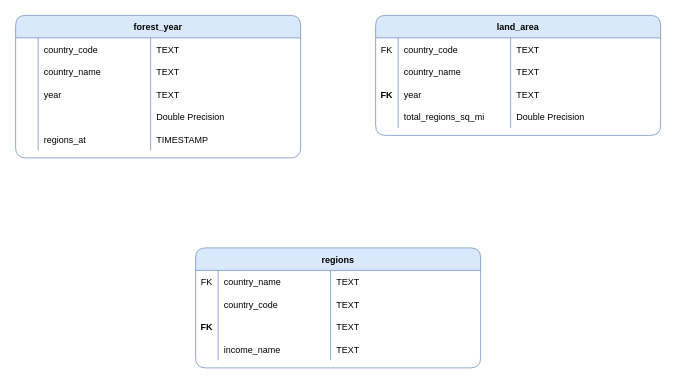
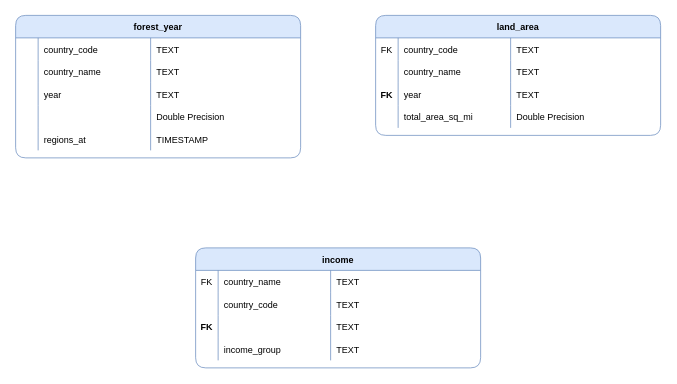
node "total_regions_sq_mi": label "total_regions_sq_mi" -> "total_area_sq_mi"
node "regions": label "regions" -> "income"
node "income_name": label "income_name" -> "income_group"
